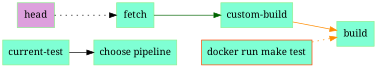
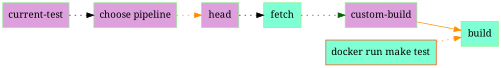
edge "fetch" -> "custom-build": style solid -> dotted
edge "choose pipeline" -> "head": added
node "custom-build": fillcolor aquamarine -> plum
node "current-test": fillcolor aquamarine -> plum
edge "current-test" -> "choose pipeline": style solid -> dotted
node "choose pipeline": fillcolor aquamarine -> plum
